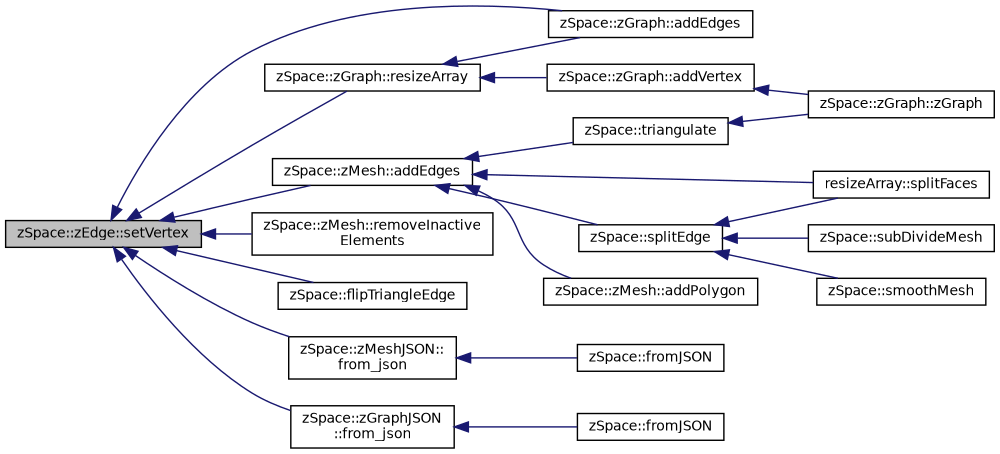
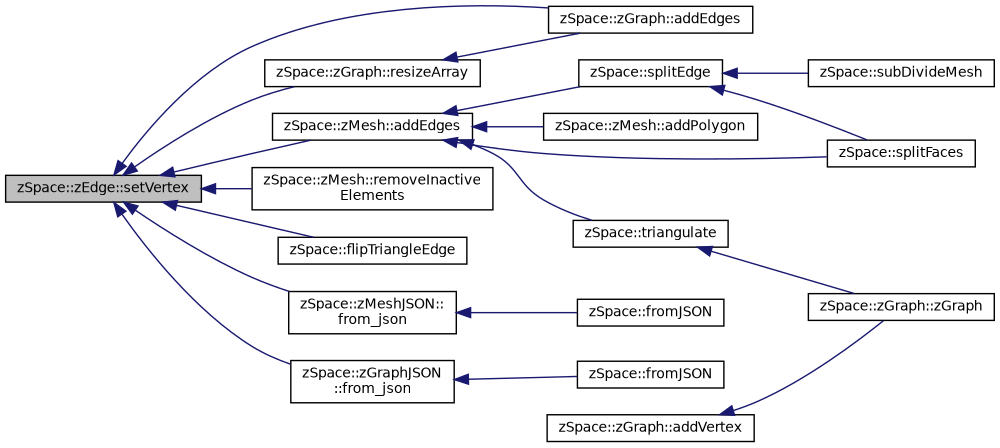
edge "zSpace::zGraph::addVertex" -> "zSpace::zGraph::resizeArray": removed
node "resizeArray::splitFaces": label "resizeArray::splitFaces" -> "zSpace::splitFaces"
node "zSpace::smoothMesh": removed
